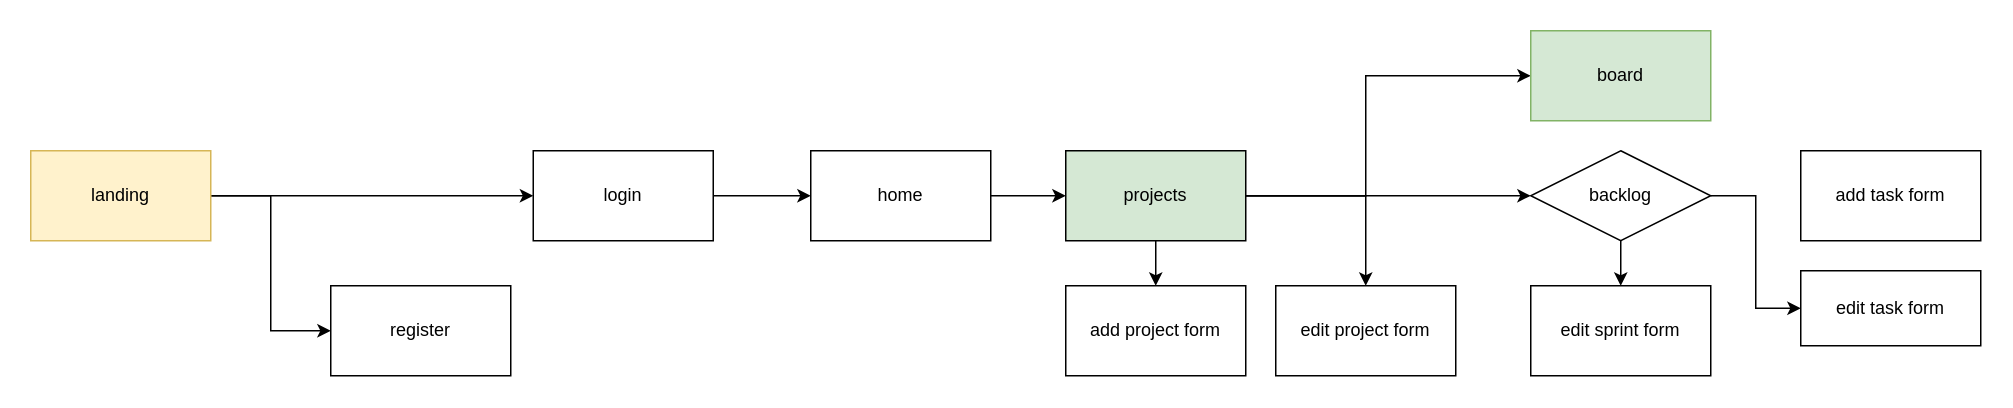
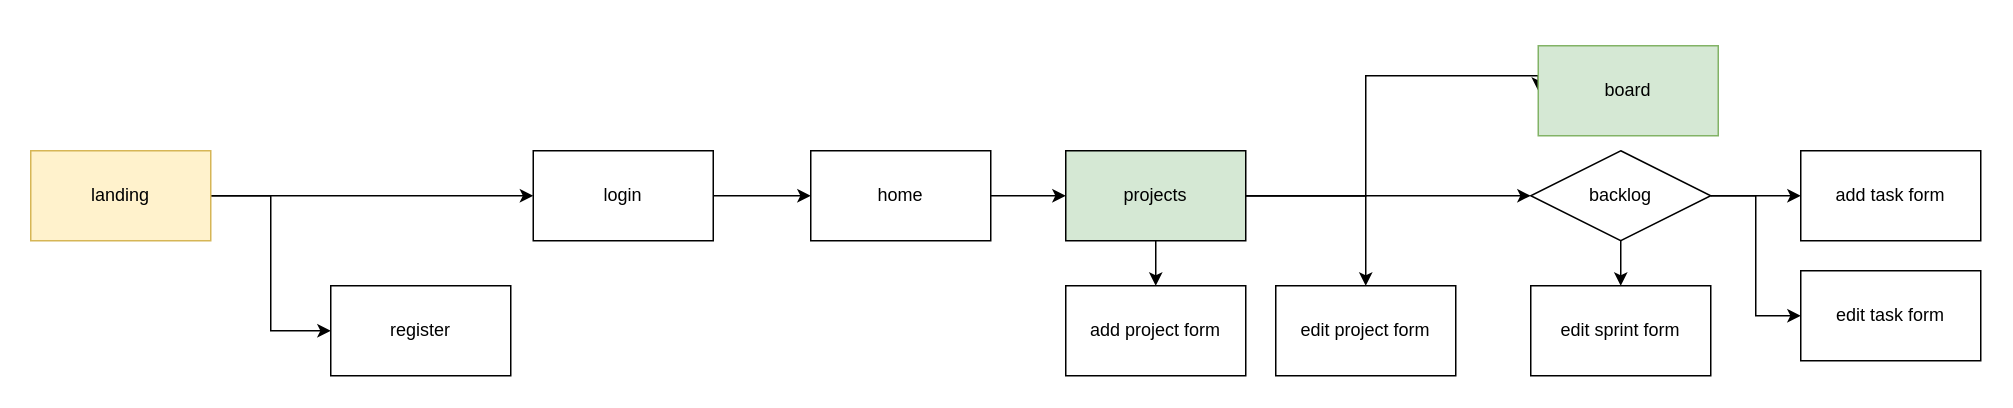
node "board": moved (1621, 76) -> (1628, 91)
edge "backlog" -> "add task form": added
node "edit task form": size 180x75 -> 180x90
